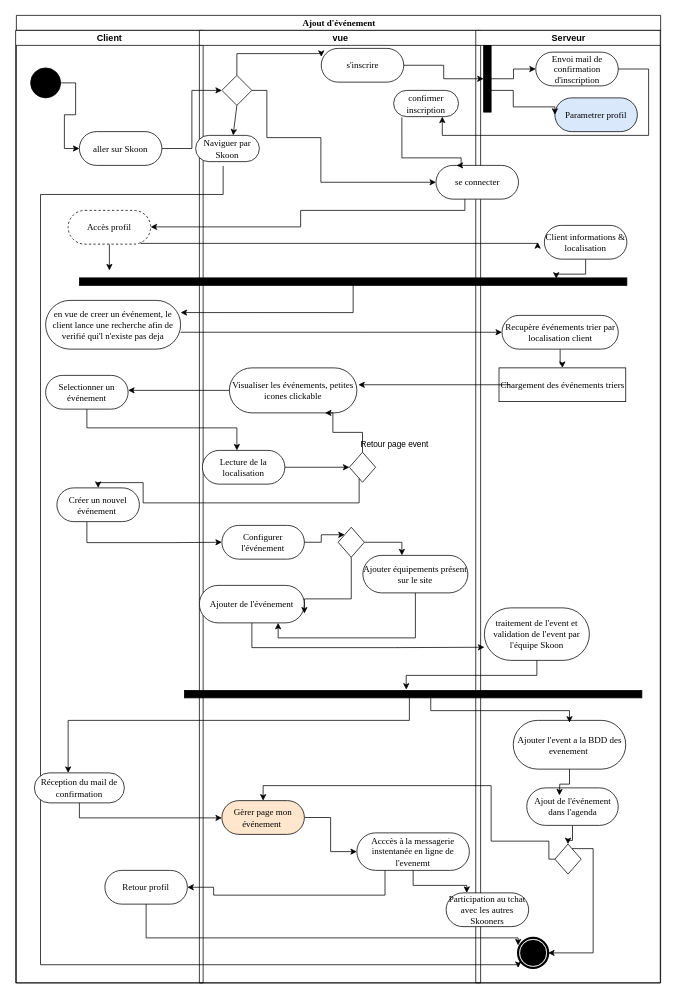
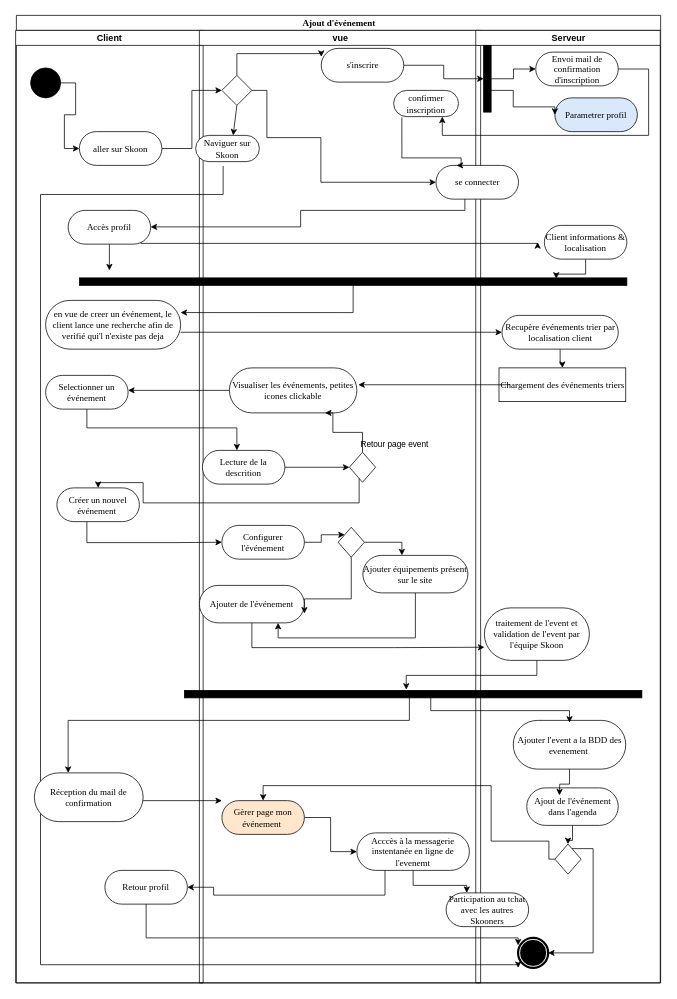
node "Naviguer par Skoon": label "Naviguer par Skoon" -> "Naviguer sur Skoon"
node "Accès profil": style dashed -> solid
node "Lecture de la localisation": label "Lecture de la localisation" -> "Lecture de la descrition"
node "Réception du mail de confirmation": size 90x30 -> 109x49
